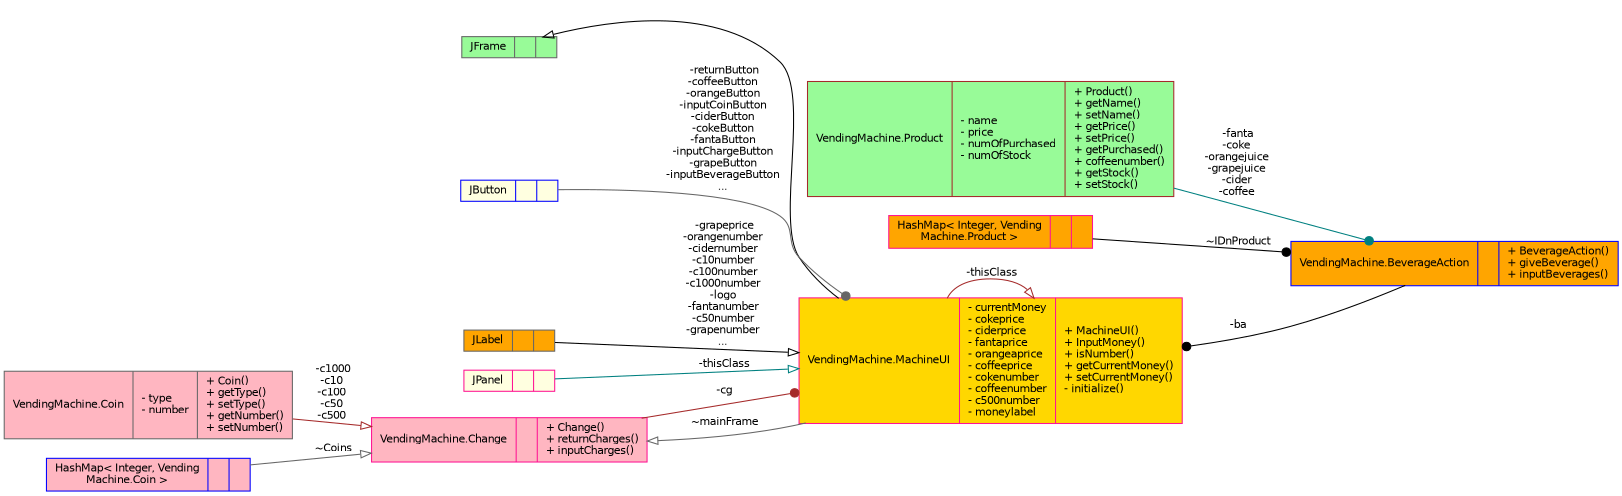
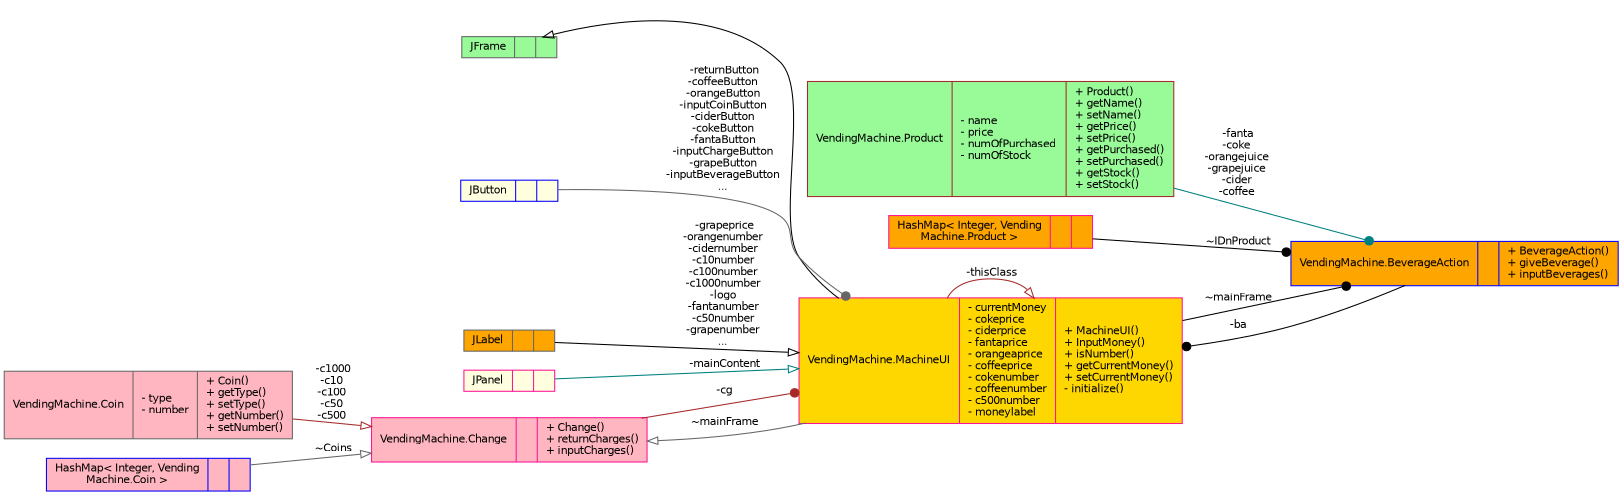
node "VendingMachine.Product": text "+ coffeenumber()" -> "+ setPurchased()"
edge "VendingMachine.MachineUI" -> "VendingMachine.BeverageAction": added, label "~mainFrame"
edge "JPanel" -> "VendingMachine.MachineUI": label " -thisClass" -> " -mainContent"
